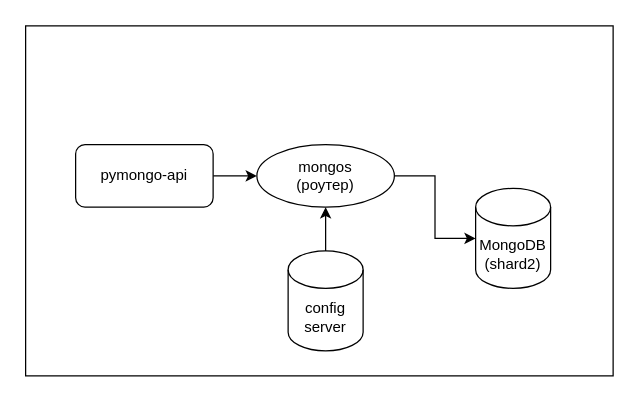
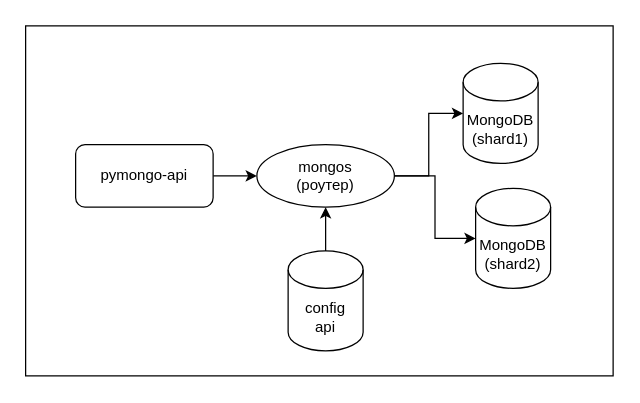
node "MongoDB (shard1)": added
edge "mongos (роутер)" -> "MongoDB (shard1)": added
node "config server": label "config server" -> "config api"
